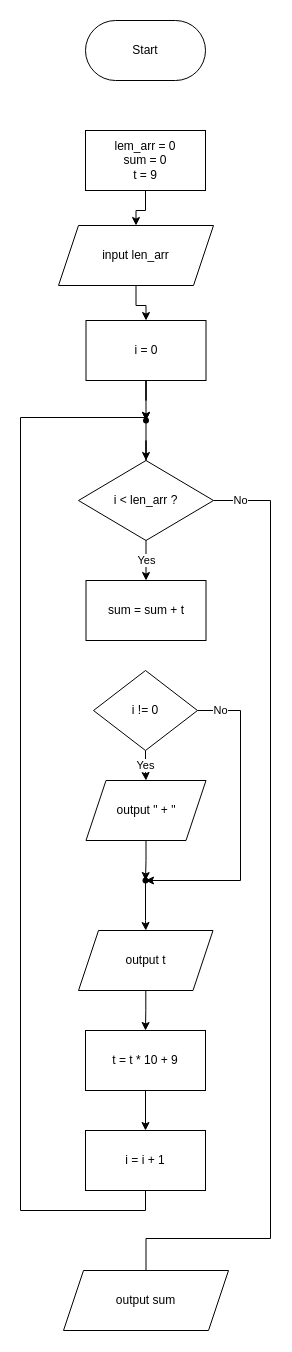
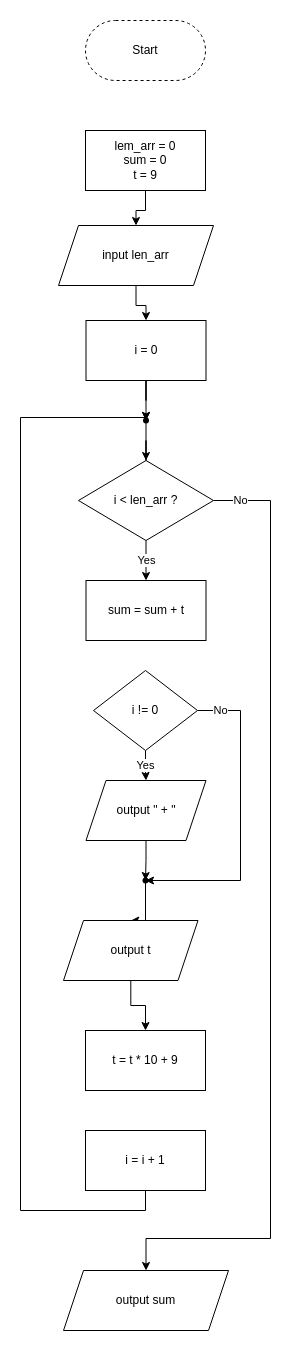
node "Start": style solid -> dashed
node "output t": moved (146, 961) -> (131, 951)
edge "t = t * 10 + 9" -> "i = i + 1": removed
edge "i < len_arr ?" -- "output sum": arrowhead none -> classic
